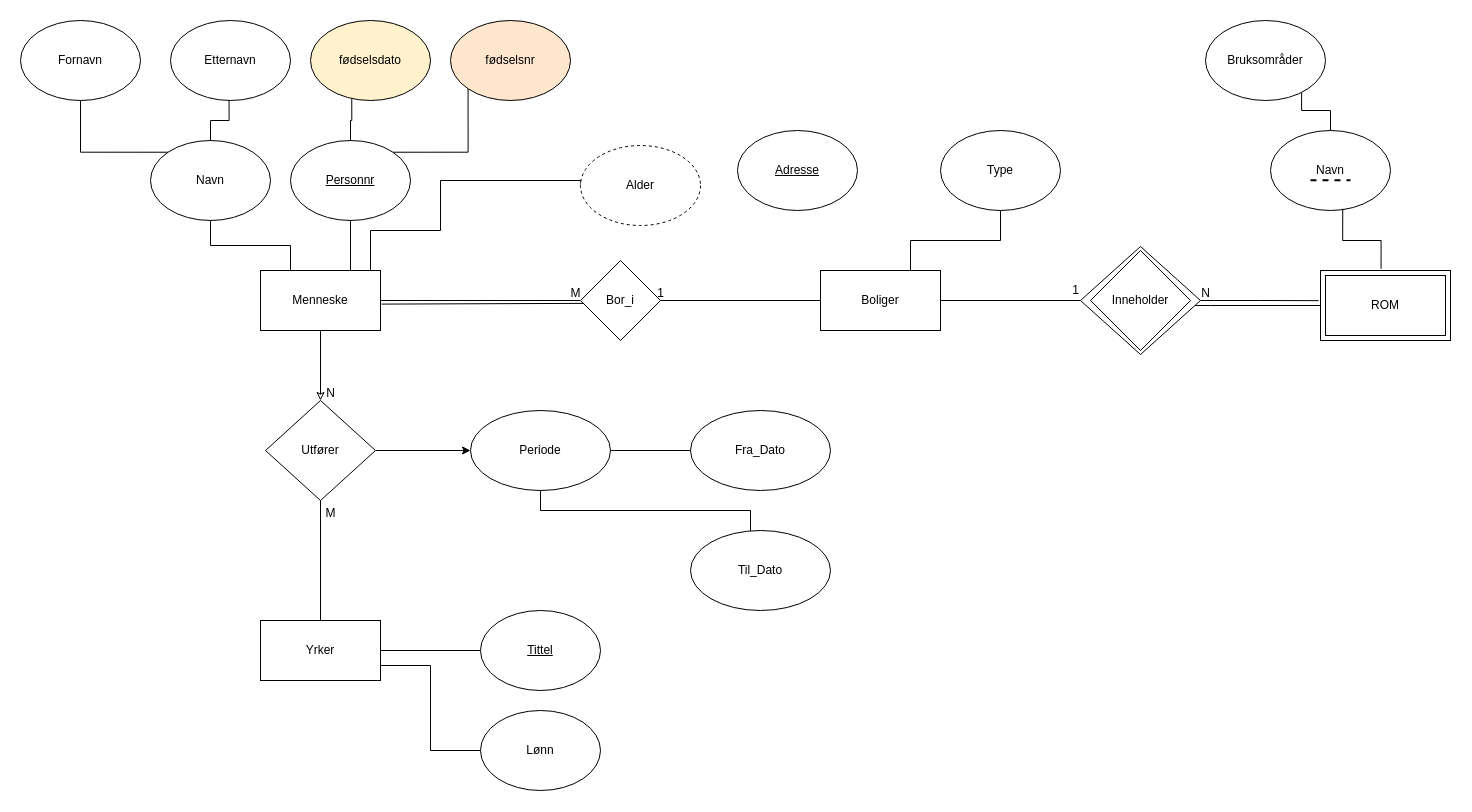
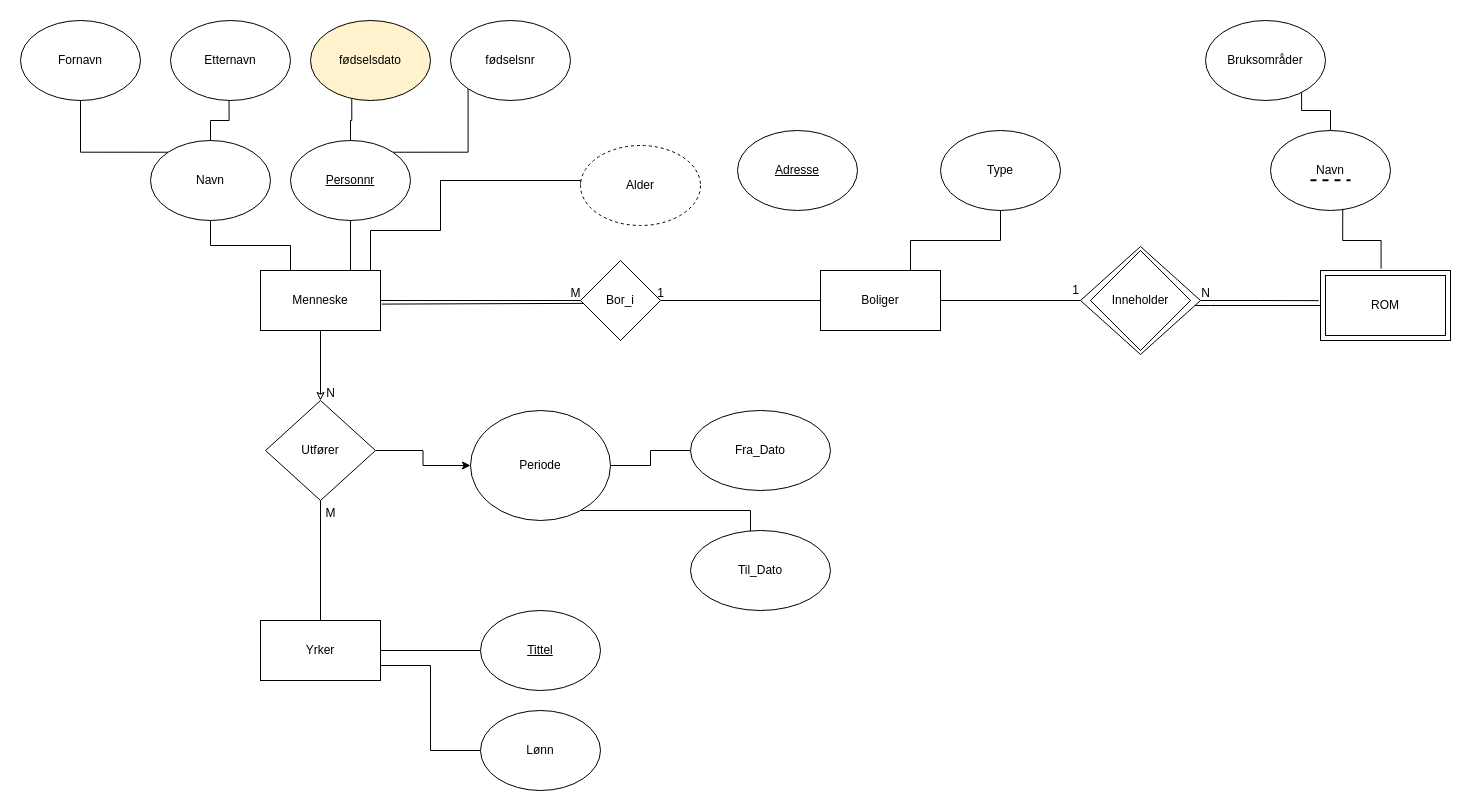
node "fødselsnr": fillcolor #ffe6cc -> #ffffff
node "Periode": size 140x80 -> 140x110
